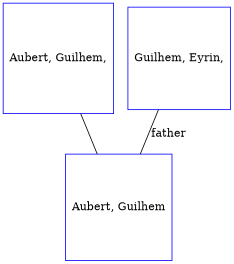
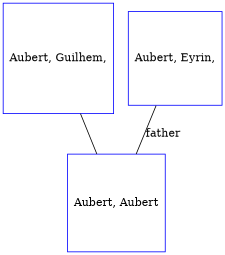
node "Guilhem, Eyrin,": label "Guilhem, Eyrin," -> "Aubert, Eyrin,"
node "Aubert, Guilhem": label "Aubert, Guilhem" -> "Aubert, Aubert"
